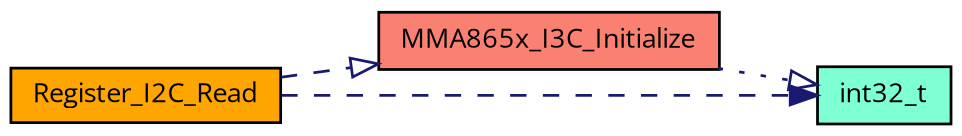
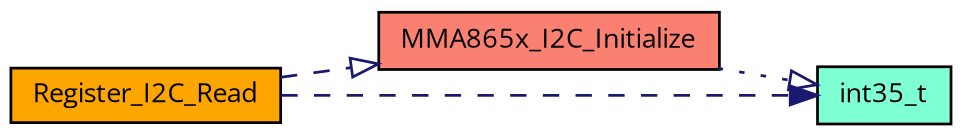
node "MMA865x_I3C_Initialize": label "MMA865x_I3C_Initialize" -> "MMA865x_I2C_Initialize"
node "int32_t": label "int32_t" -> "int35_t"
